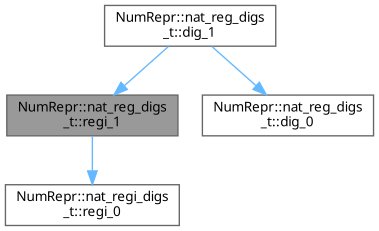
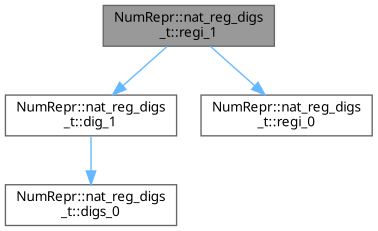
edge "NumRepr::nat_reg_digs _t::dig_1" -> "NumRepr::nat_reg_digs _t::regi_1": reversed
node "NumRepr::nat_reg_digs _t::dig_0": label "NumRepr::nat_reg_digs _t::dig_0" -> "NumRepr::nat_reg_digs _t::digs_0"
node "NumRepr::nat_regi_digs _t::regi_0": label "NumRepr::nat_regi_digs _t::regi_0" -> "NumRepr::nat_reg_digs _t::regi_0"
